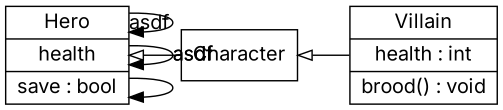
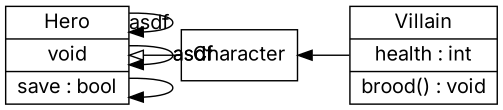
node "Hero": text "health" -> "void"
edge "Villain" -> "Character": arrowhead empty -> normal
